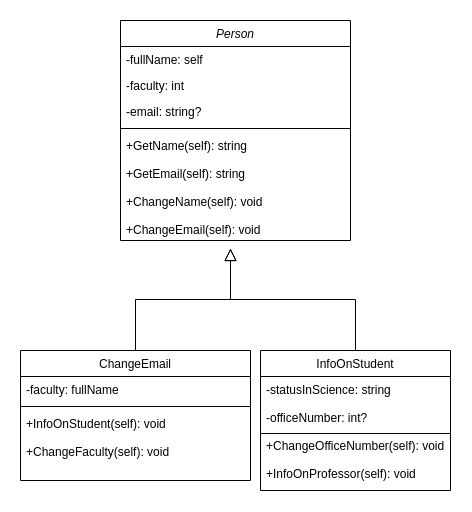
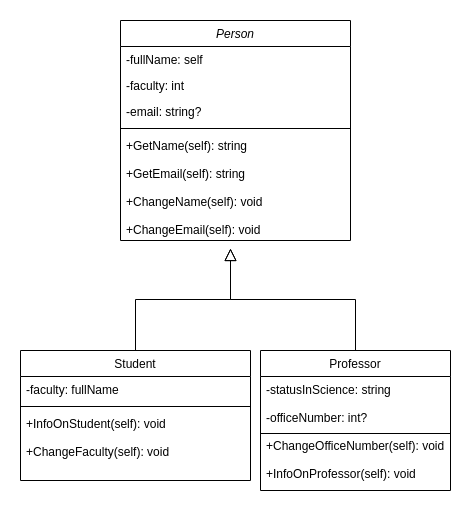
node "ChangeEmail": label "ChangeEmail" -> "Student"
node "InfoOnStudent": label "InfoOnStudent" -> "Professor"
